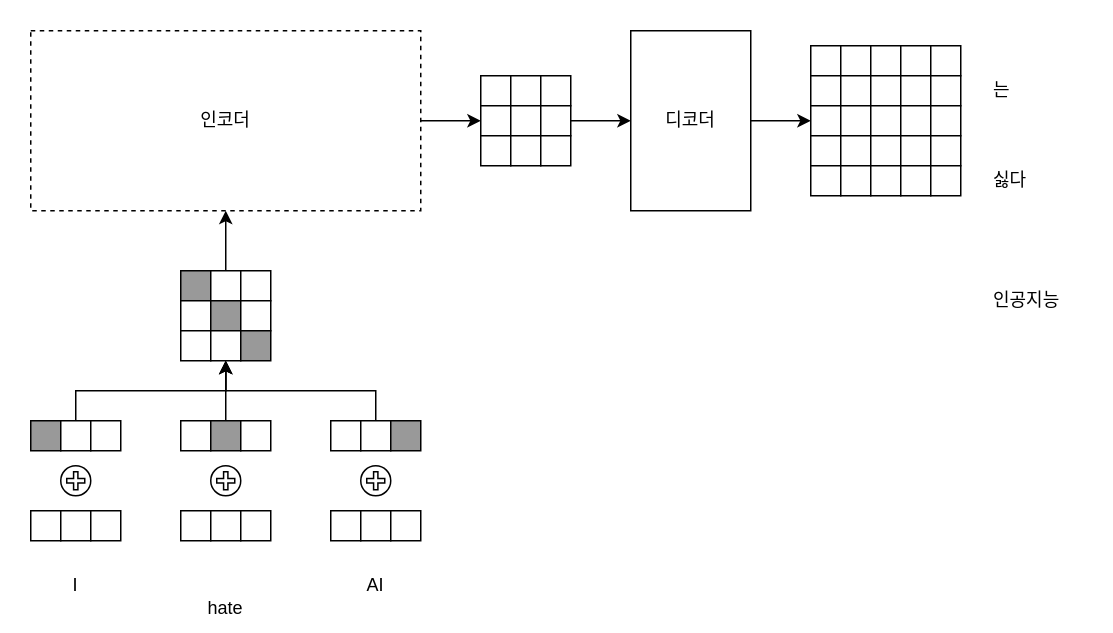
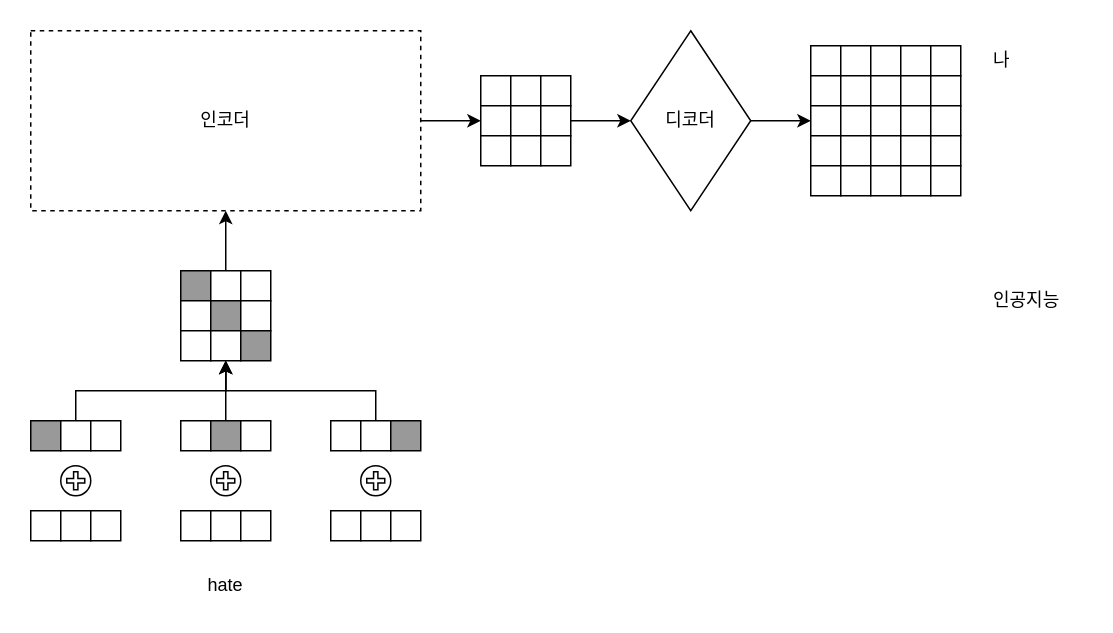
node "나": added
node "는": removed
node "디코더": shape rectangle -> diamond
node "싫다": removed
node "I": removed
node "AI": removed
node "hate": moved (226, 608) -> (226, 586)
